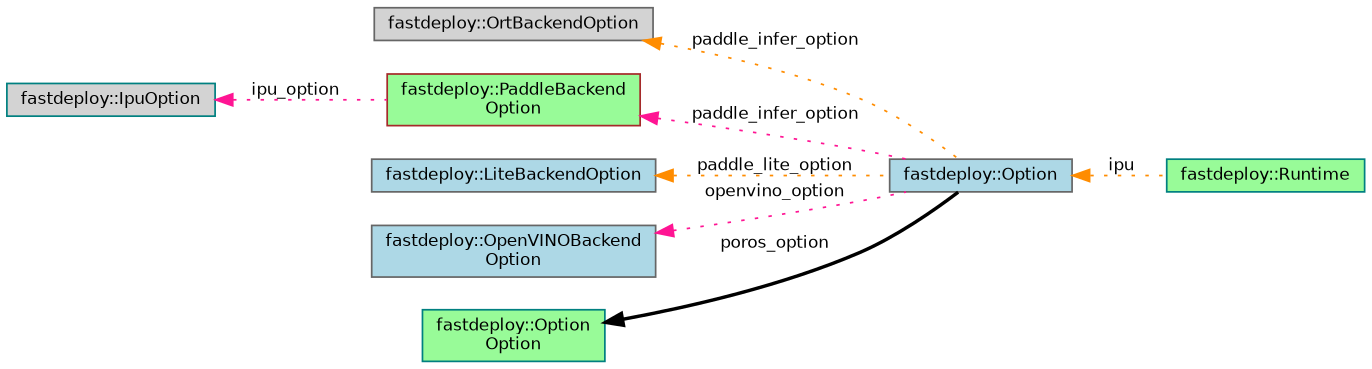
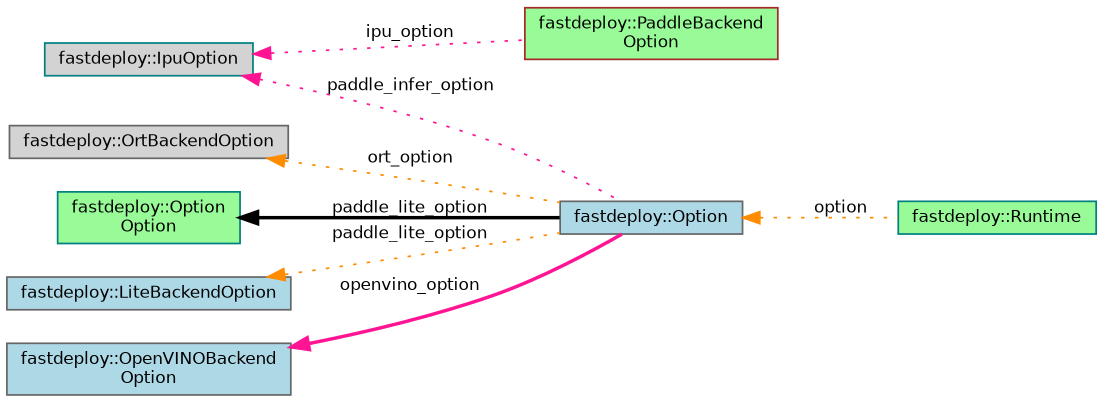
edge "fastdeploy::Option" -> "fastdeploy::OrtBackendOption": label " paddle_infer_option" -> " ort_option"
edge "fastdeploy::Option" -> "fastdeploy::PaddleBackend Option": now "fastdeploy::Option" -> "fastdeploy::IpuOption"
edge "fastdeploy::Runtime" -> "fastdeploy::Option": label " ipu" -> " option"
edge "fastdeploy::Option" -> "fastdeploy::OpenVINOBackend Option": style dotted -> bold
edge "fastdeploy::Option" -> "fastdeploy::Option Option": label " poros_option" -> " paddle_lite_option"
